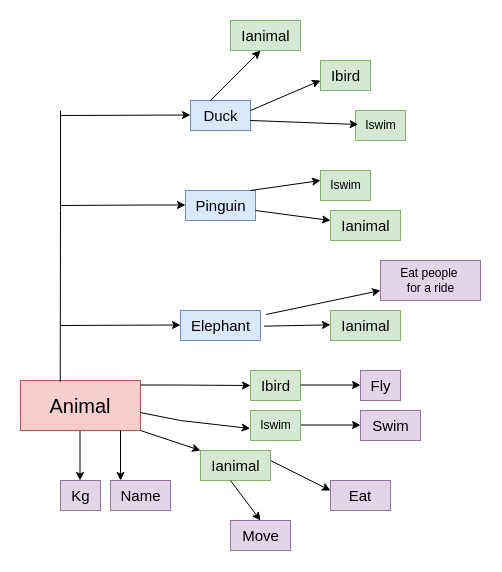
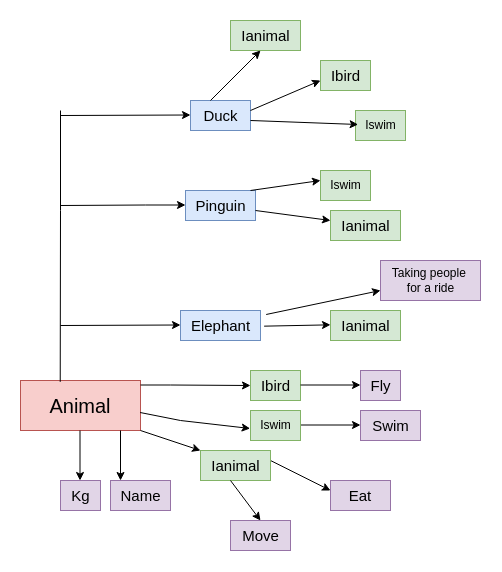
node "Eat people for a ride": label "Eat people for a ride" -> "Taking people for a ride"
